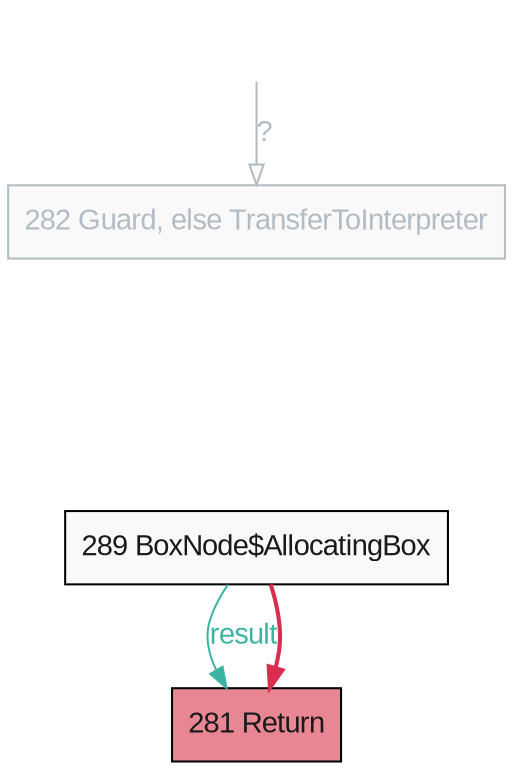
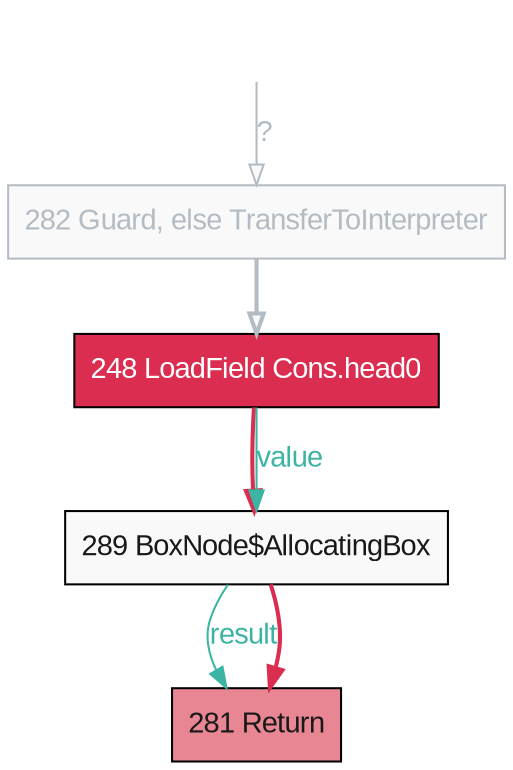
node "248 LoadField Cons.head0": added
